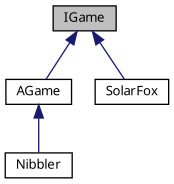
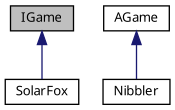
edge "AGame" -> "IGame": removed
